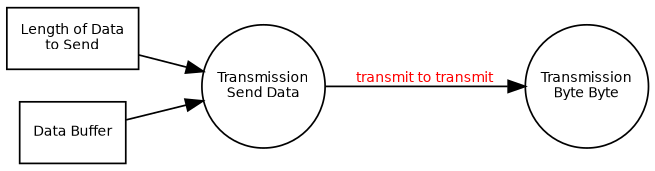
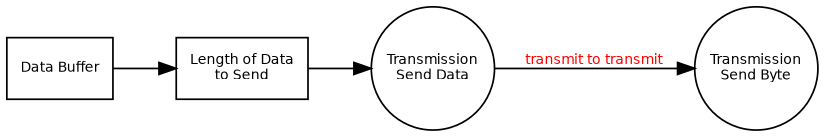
node "Transmission Byte Byte": label "Transmission Byte Byte" -> "Transmission Send Byte"
edge "Data Buffer" -> "Transmission Send Data": now "Data Buffer" -> "Length of Data to Send"
